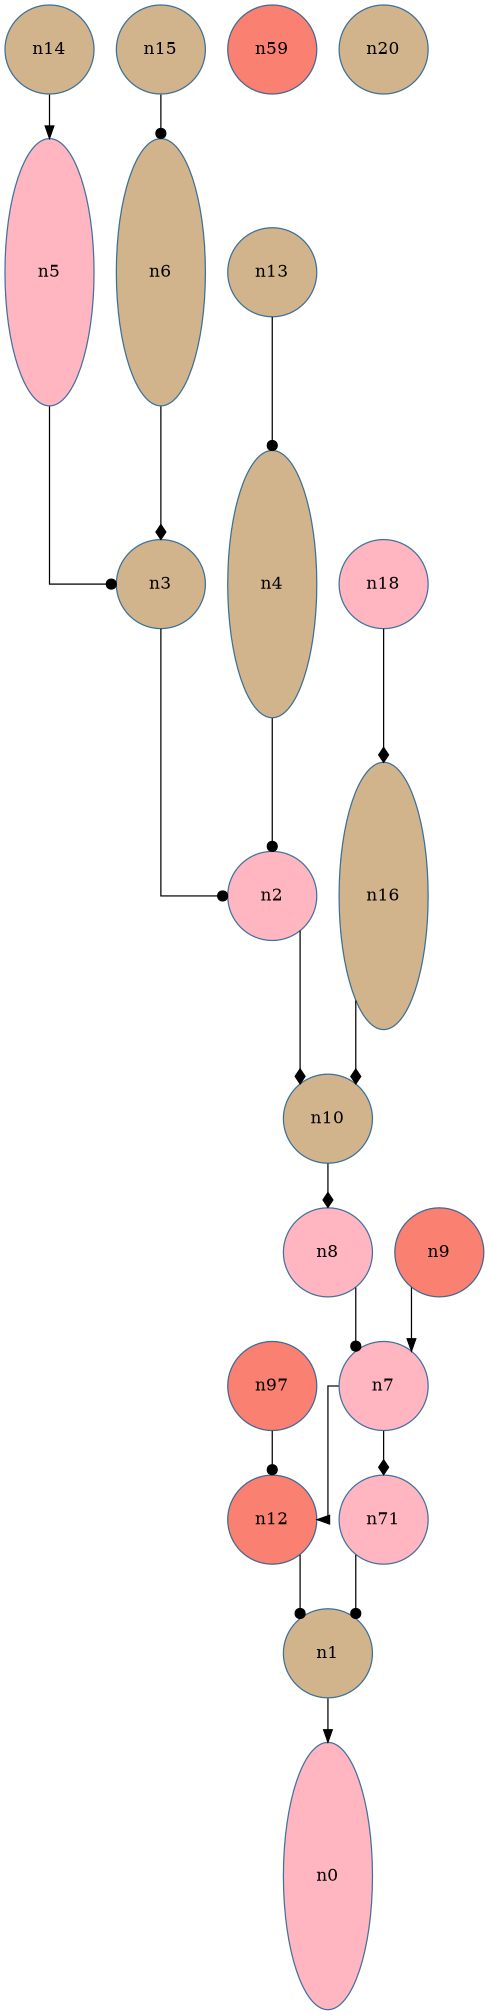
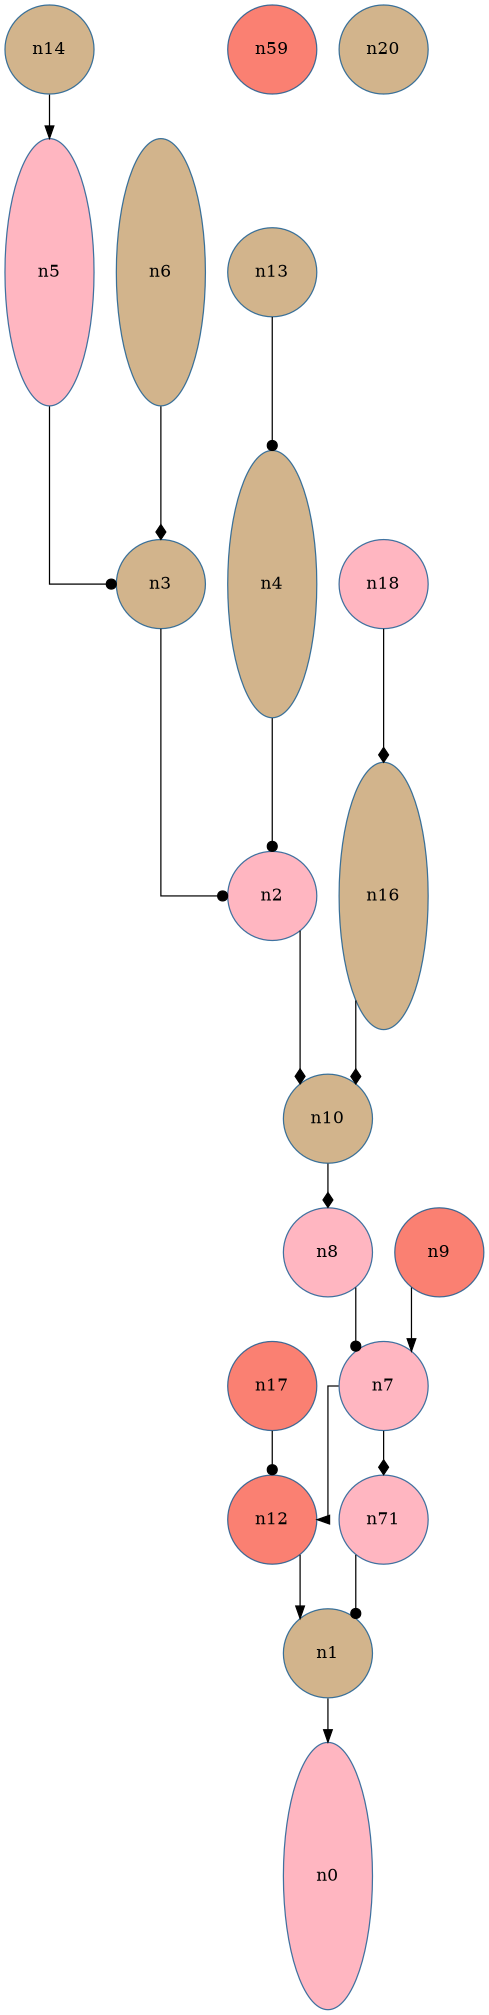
node "n15": removed
node "n97": label "n97" -> "n17"
edge "n12" -> "n1": arrowhead dot -> normal
